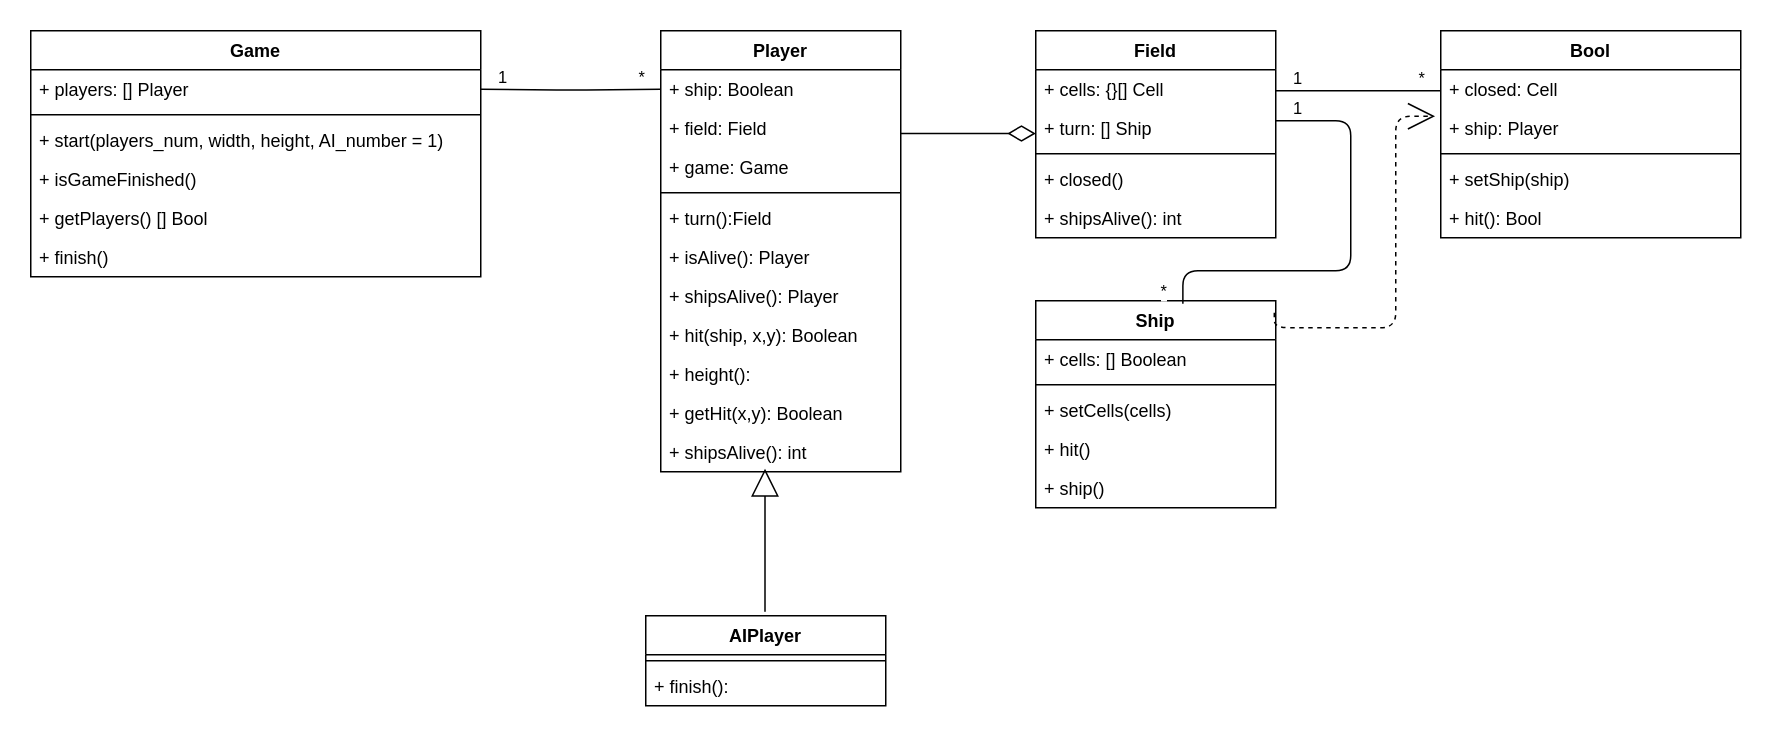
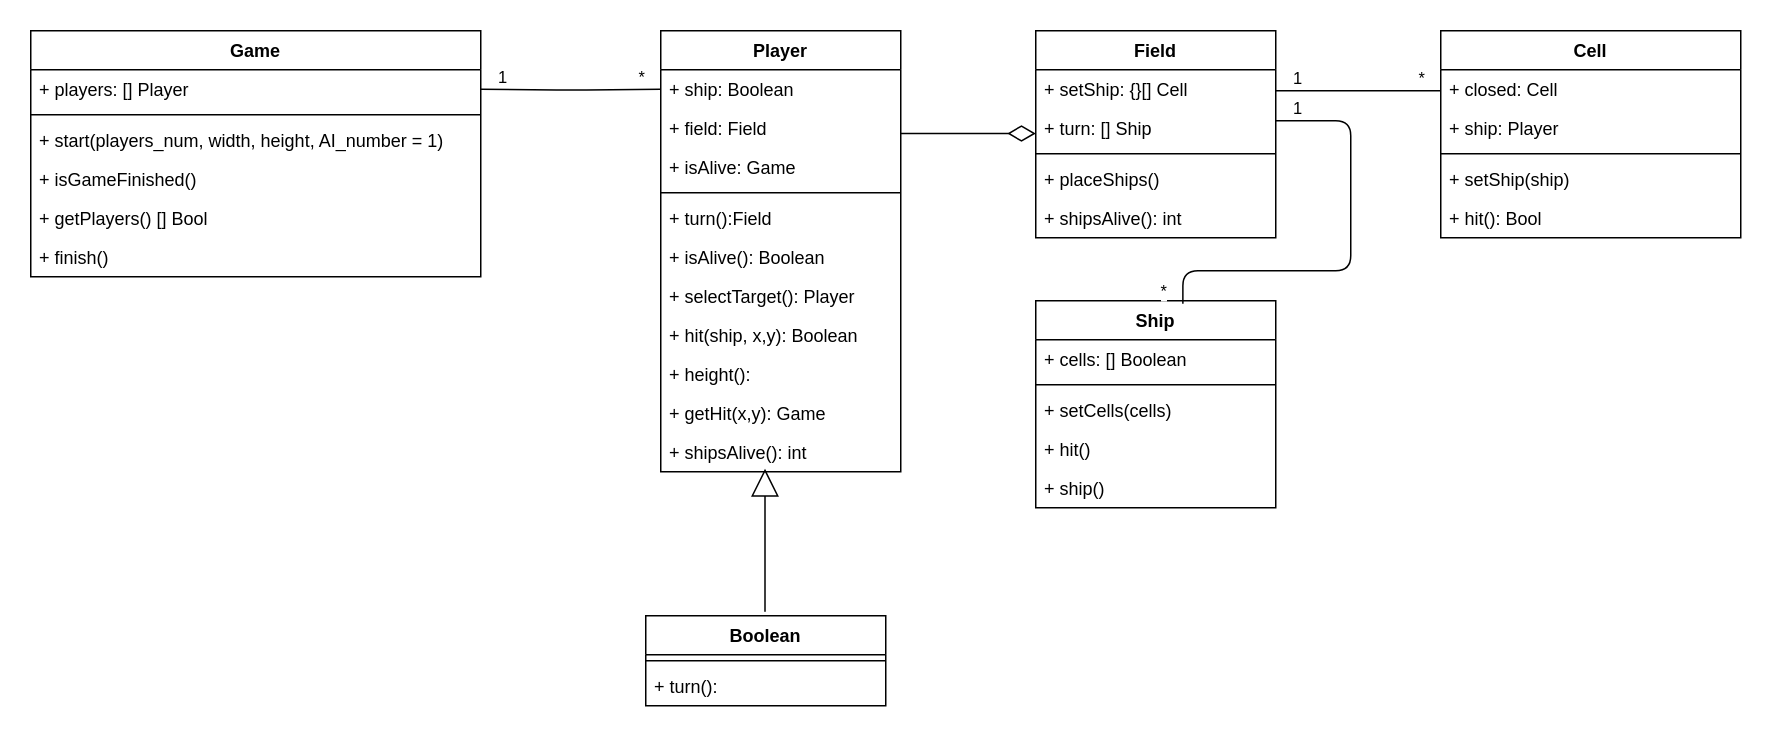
node "Bool": label "Bool" -> "Cell"
node "+ cells: {}[] Cell": label "+ cells: {}[] Cell" -> "+ setShip: {}[] Cell"
node "+ game: Game": label "+ game: Game" -> "+ isAlive: Game"
node "+ closed()": label "+ closed()" -> "+ placeShips()"
node "+ isAlive(): Player": label "+ isAlive(): Player" -> "+ isAlive(): Boolean"
edge "Ship" -> "+ ship: Player": removed
node "+ shipsAlive(): Player": label "+ shipsAlive(): Player" -> "+ selectTarget(): Player"
node "+ getHit(x,y): Boolean": label "+ getHit(x,y): Boolean" -> "+ getHit(x,y): Game"
node "AIPlayer": label "AIPlayer" -> "Boolean"
node "+ finish():": label "+ finish():" -> "+ turn():"
